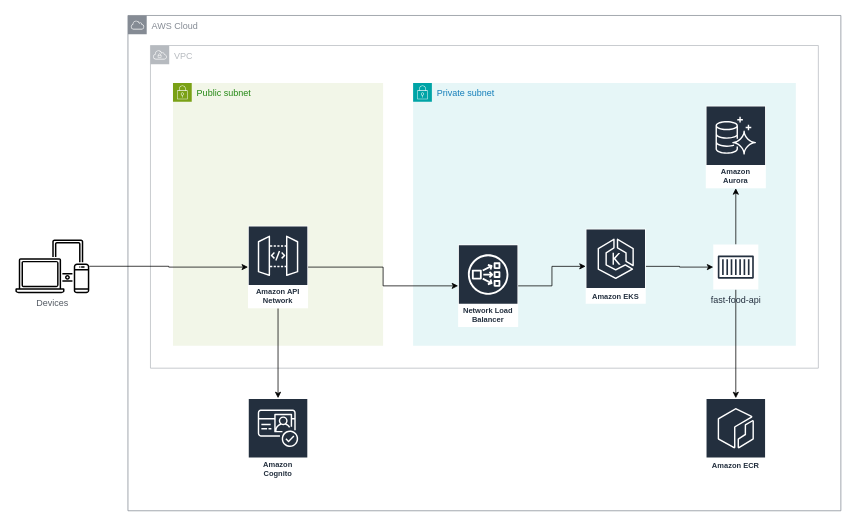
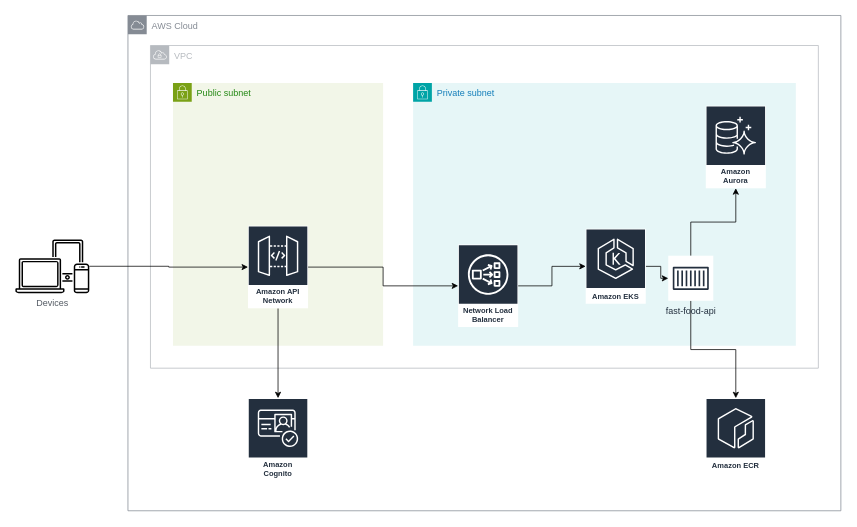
node "fast-food-api": moved (735, 267) -> (690, 278)
